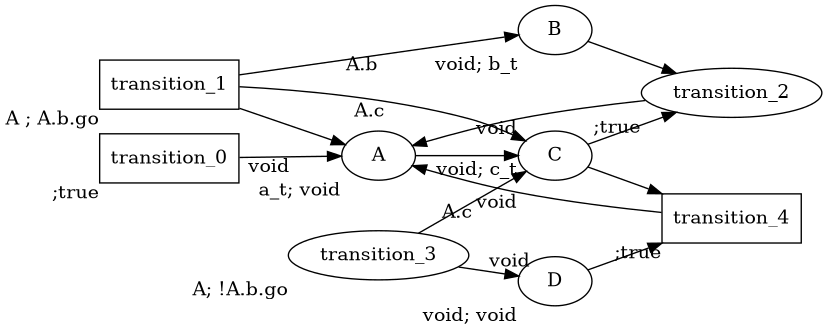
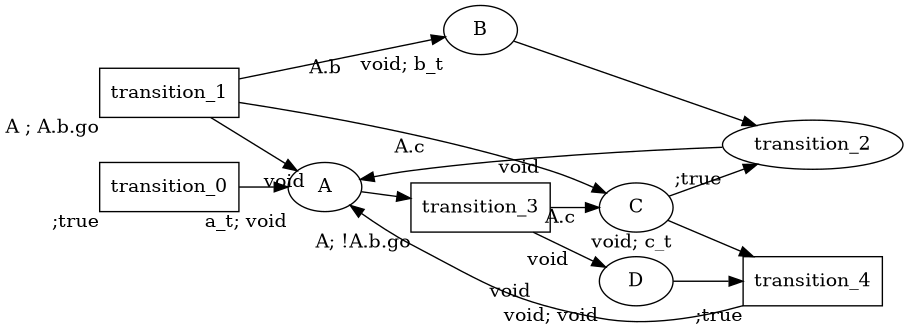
edge "A a_t; void" -> "C void; c_t": now "A a_t; void" -> "transition_3 A; !A.b.go"
node "transition_3 A; !A.b.go": shape ellipse -> box
